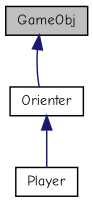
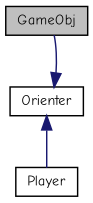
edge "Orienter" -> "GameObj": reversed
